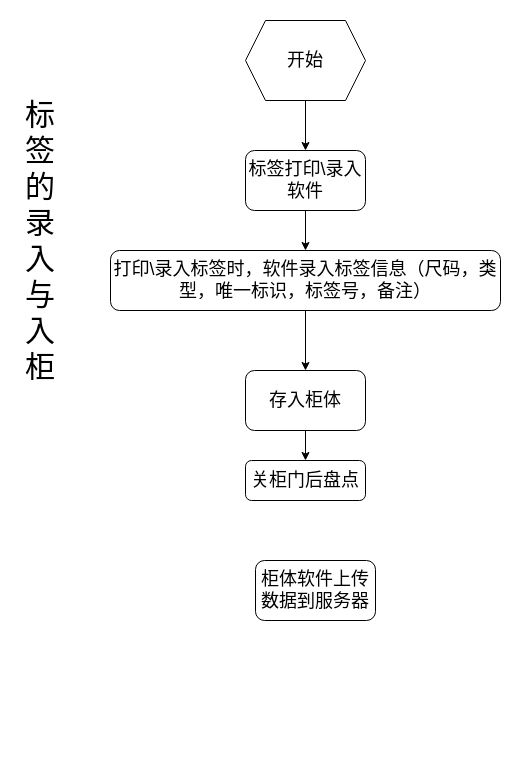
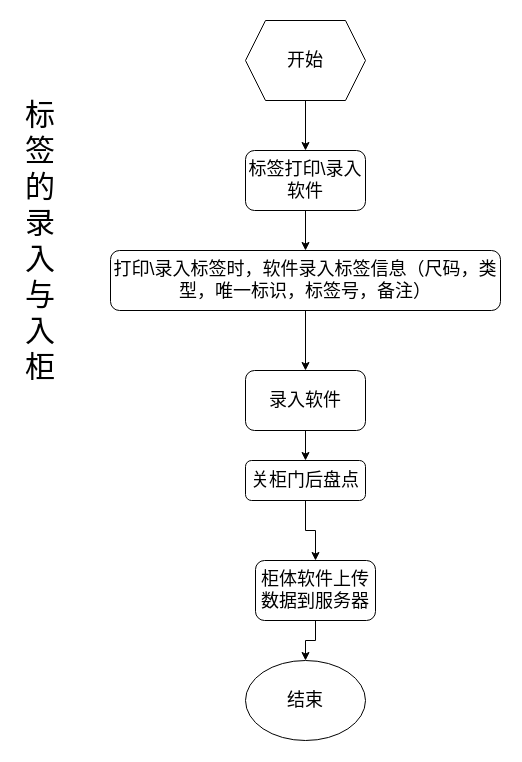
node "存入柜体": label "存入柜体" -> "录入软件"
edge "关柜门后盘点" -> "柜体软件上传数据到服务器": added
edge "柜体软件上传数据到服务器" -> "结束": added
node "结束": added
